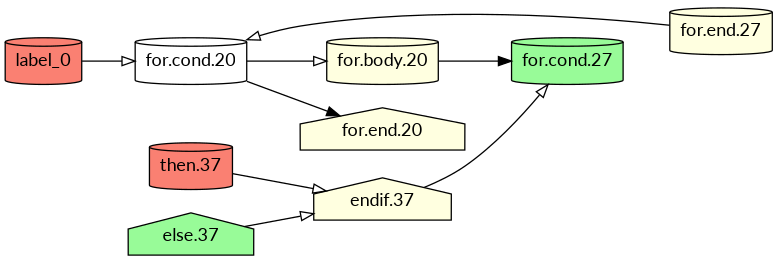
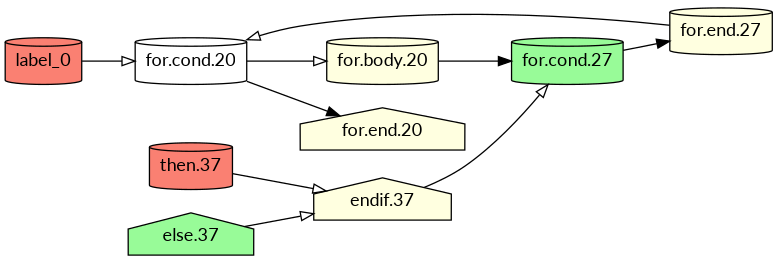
edge "for.cond.27" -> "for.end.27": added
